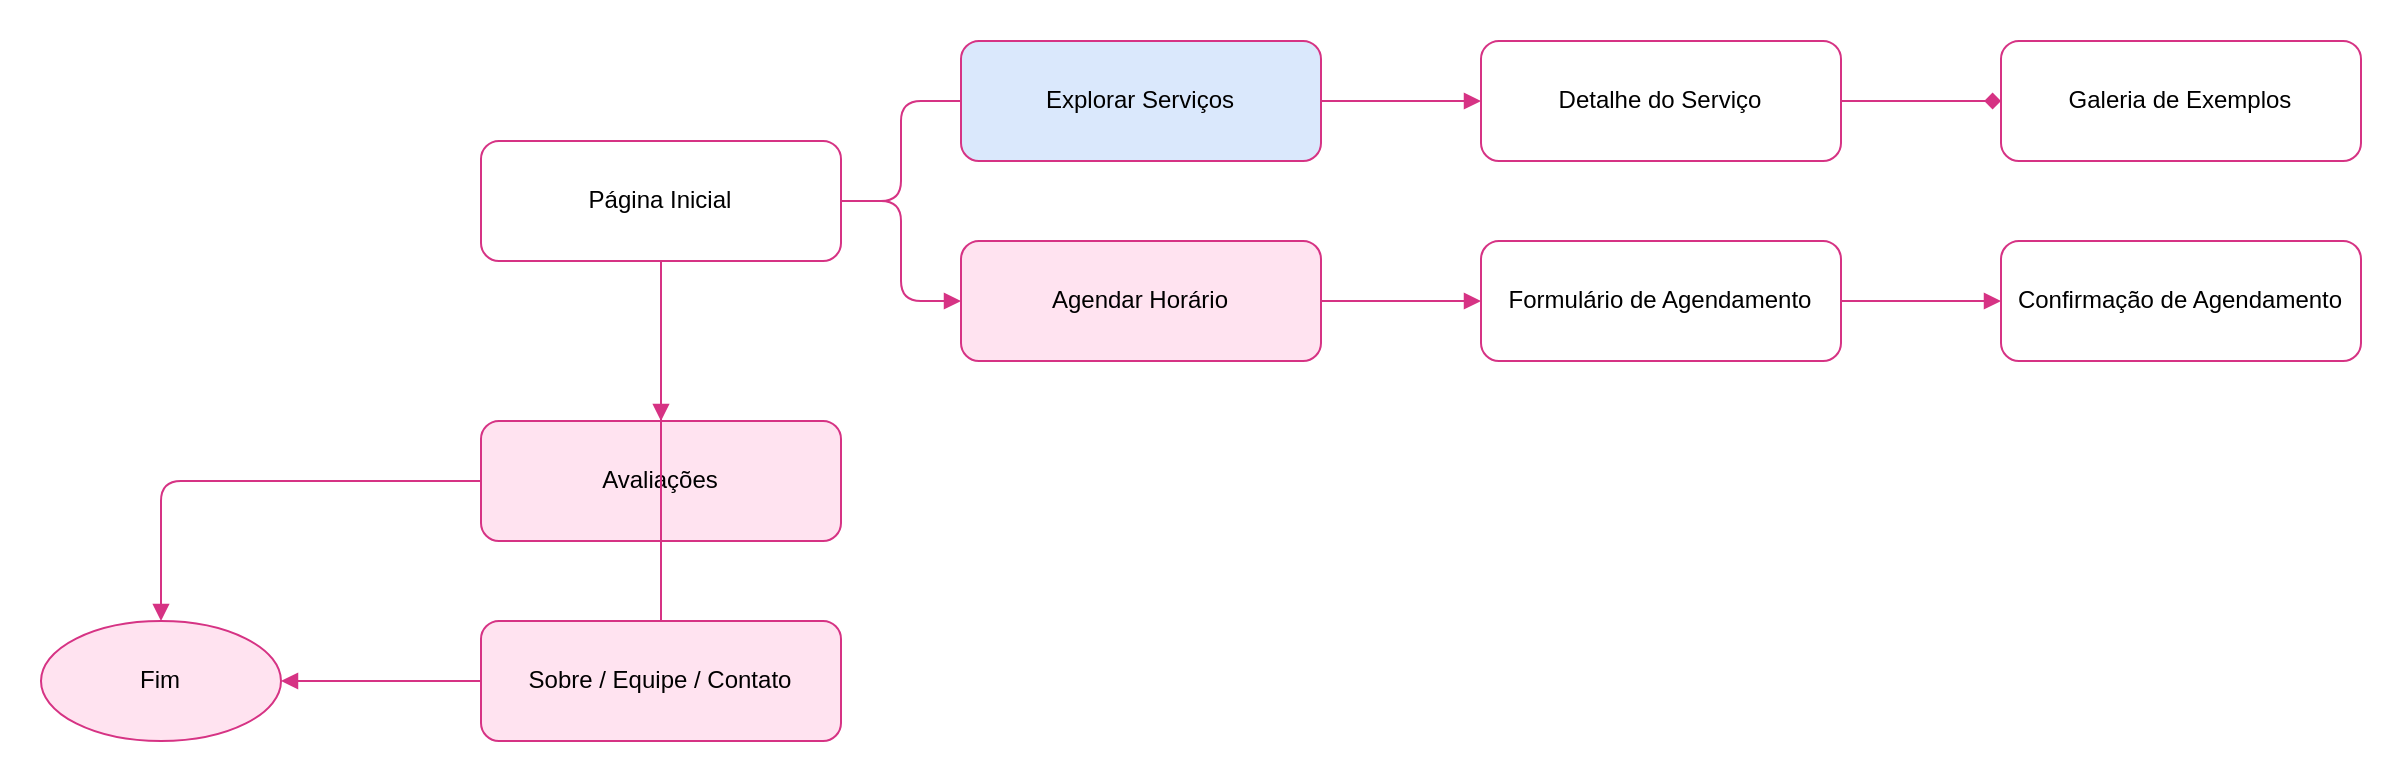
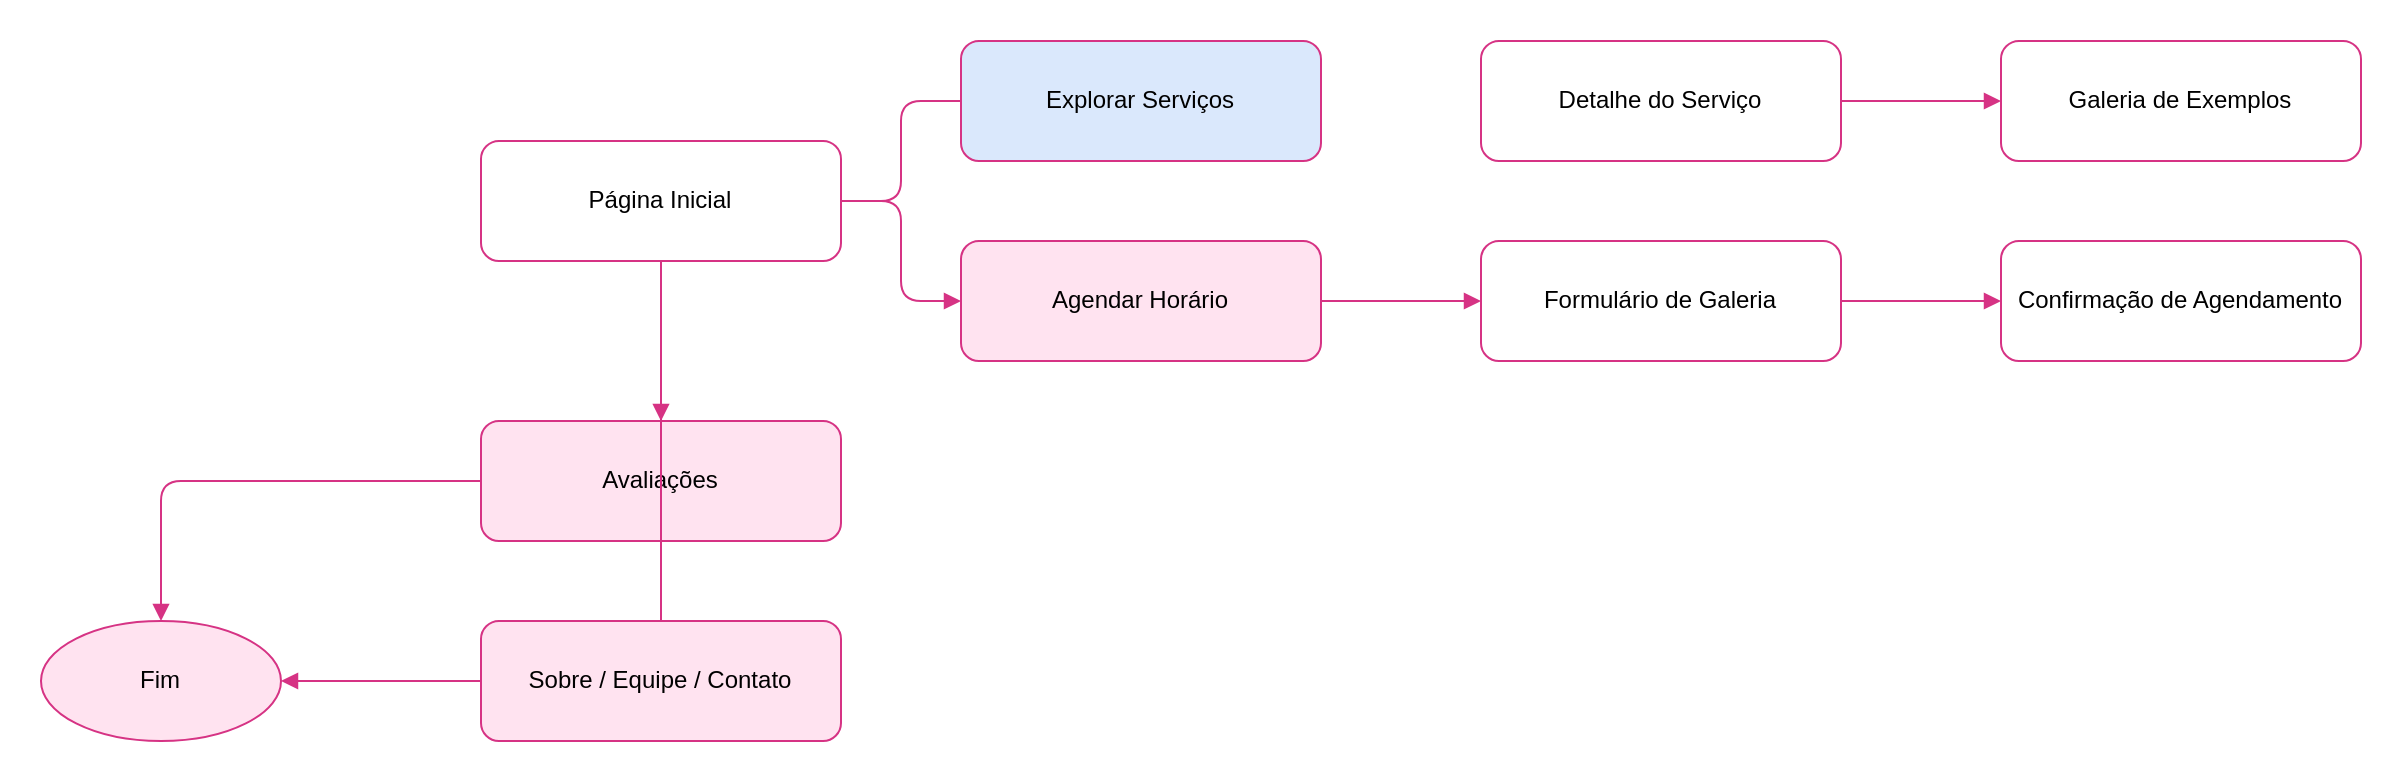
edge "Explorar Serviços" -> "Detalhe do Serviço": removed
edge "Detalhe do Serviço" -> "Galeria de Exemplos": arrowhead diamond -> block
node "Formulário de Agendamento": label "Formulário de Agendamento" -> "Formulário de Galeria"
